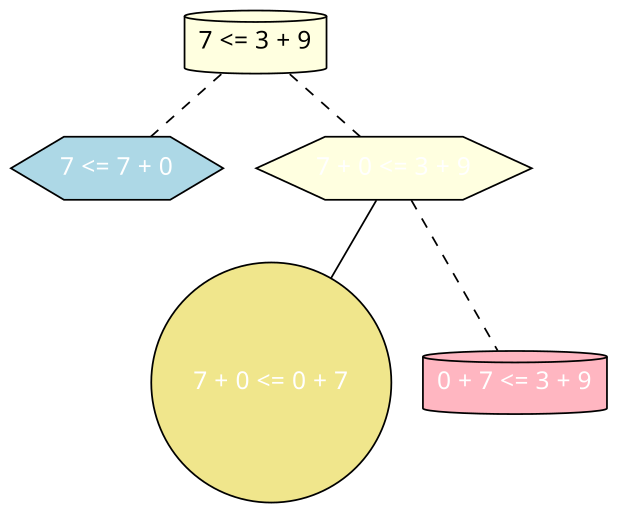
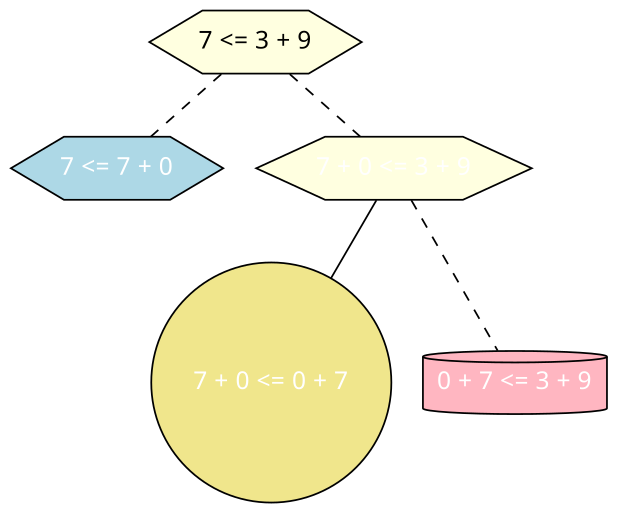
node "7 <= 3 + 9": shape cylinder -> hexagon
